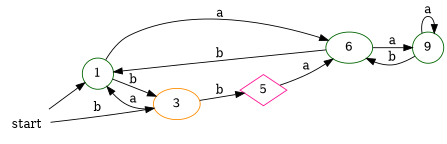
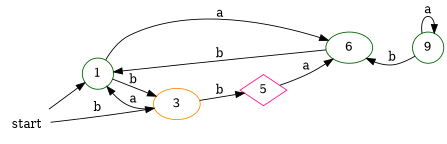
edge "6" -> "9": removed, label "a"
